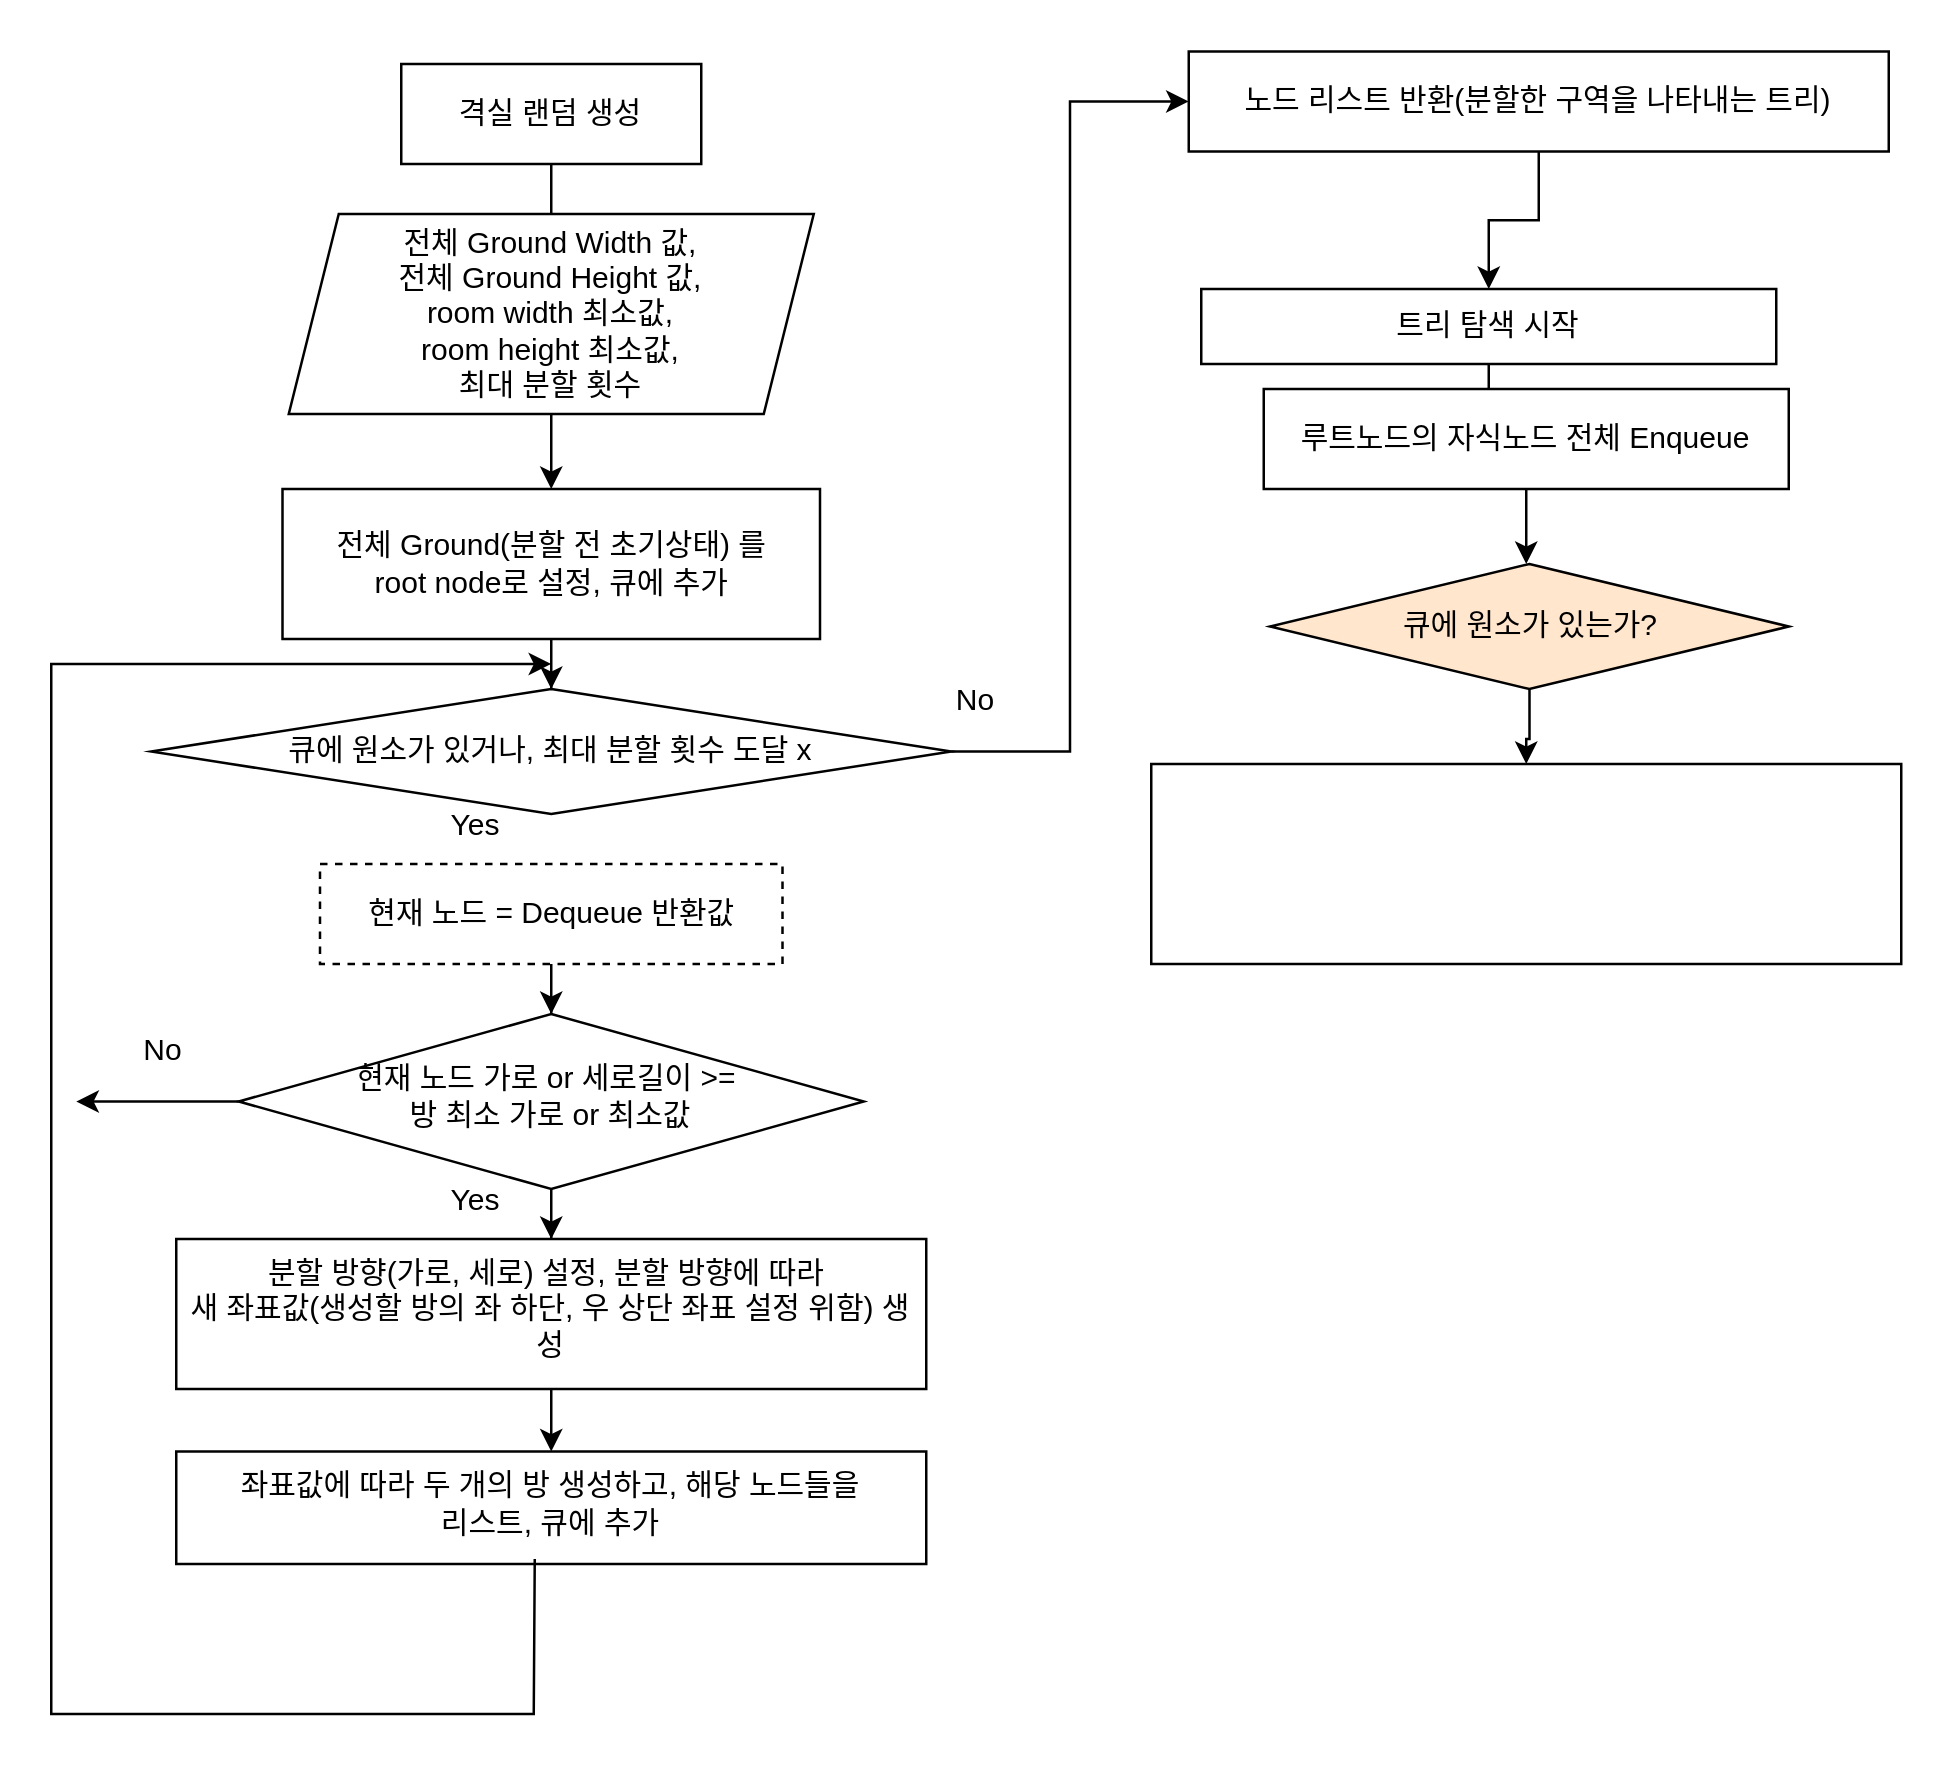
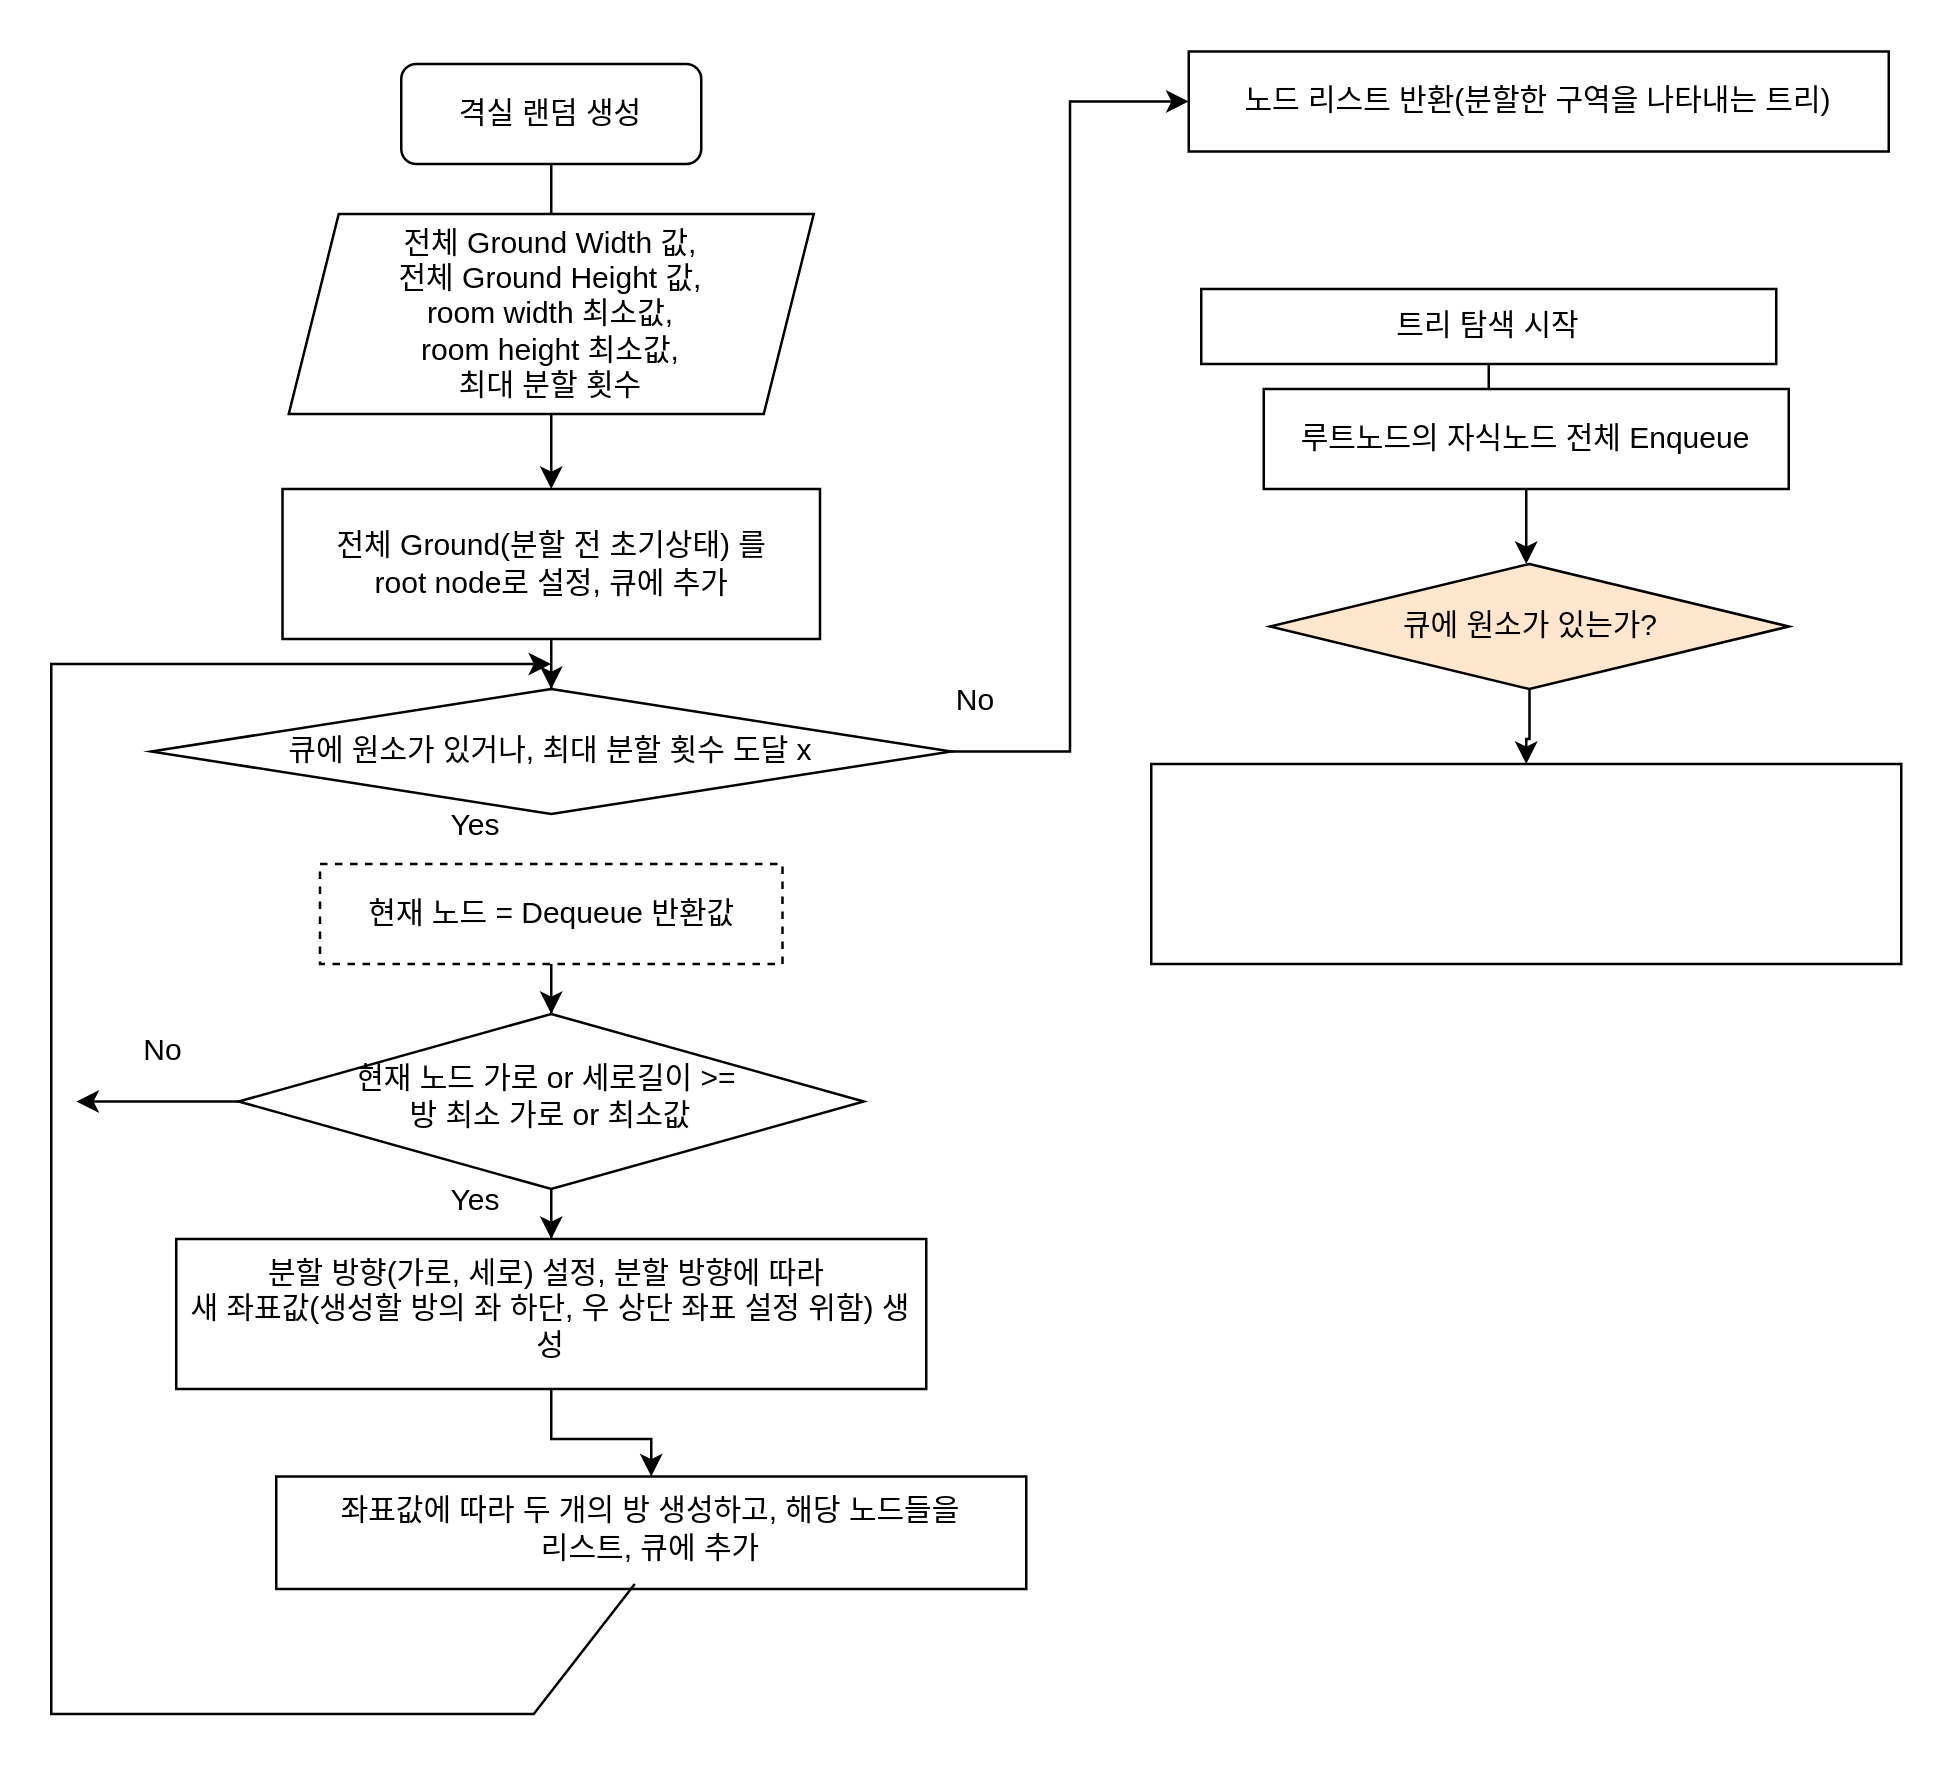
node "격실 랜덤 생성": shape rectangle -> rounded rectangle
edge "노드 리스트 반환(분할한 구역을 나타내는 트리)" -> "트리 탐색 시작": removed
node "좌표값에 따라 두 개의 방 생성하고, 해당 노드들을 리스트, 큐에 추가": moved (551, 1508) -> (651, 1533)
